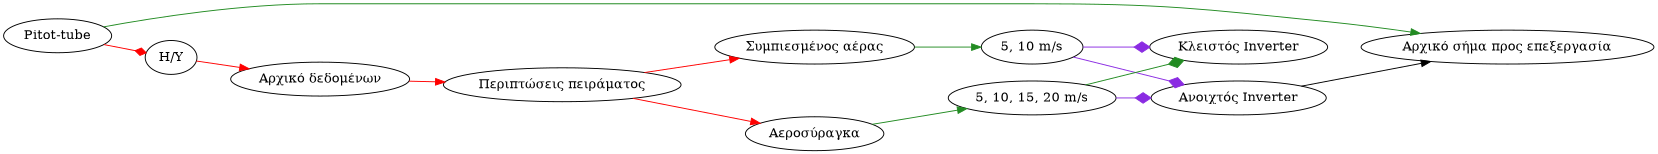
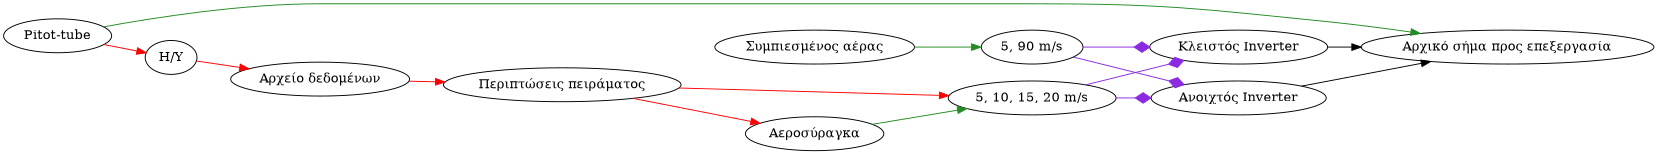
node "5, 10 m/s": label "5, 10 m/s" -> "5, 90 m/s"
edge "Κλειστός Inverter" -> "Αρχικό σήμα πρoς επεξεργασία": added
edge "Pitot-tube" -> "H/Y": arrowhead diamond -> normal
edge "Περιπτώσεις πειράματος" -> "Συμπιεσμένος αέρας": now "Περιπτώσεις πειράματος" -> "5, 10, 15, 20 m/s"
edge "5, 10, 15, 20 m/s" -> "Κλειστός Inverter": color forestgreen -> blueviolet
node "Αρχικό δεδομένων": label "Αρχικό δεδομένων" -> "Αρχείο δεδομένων"
